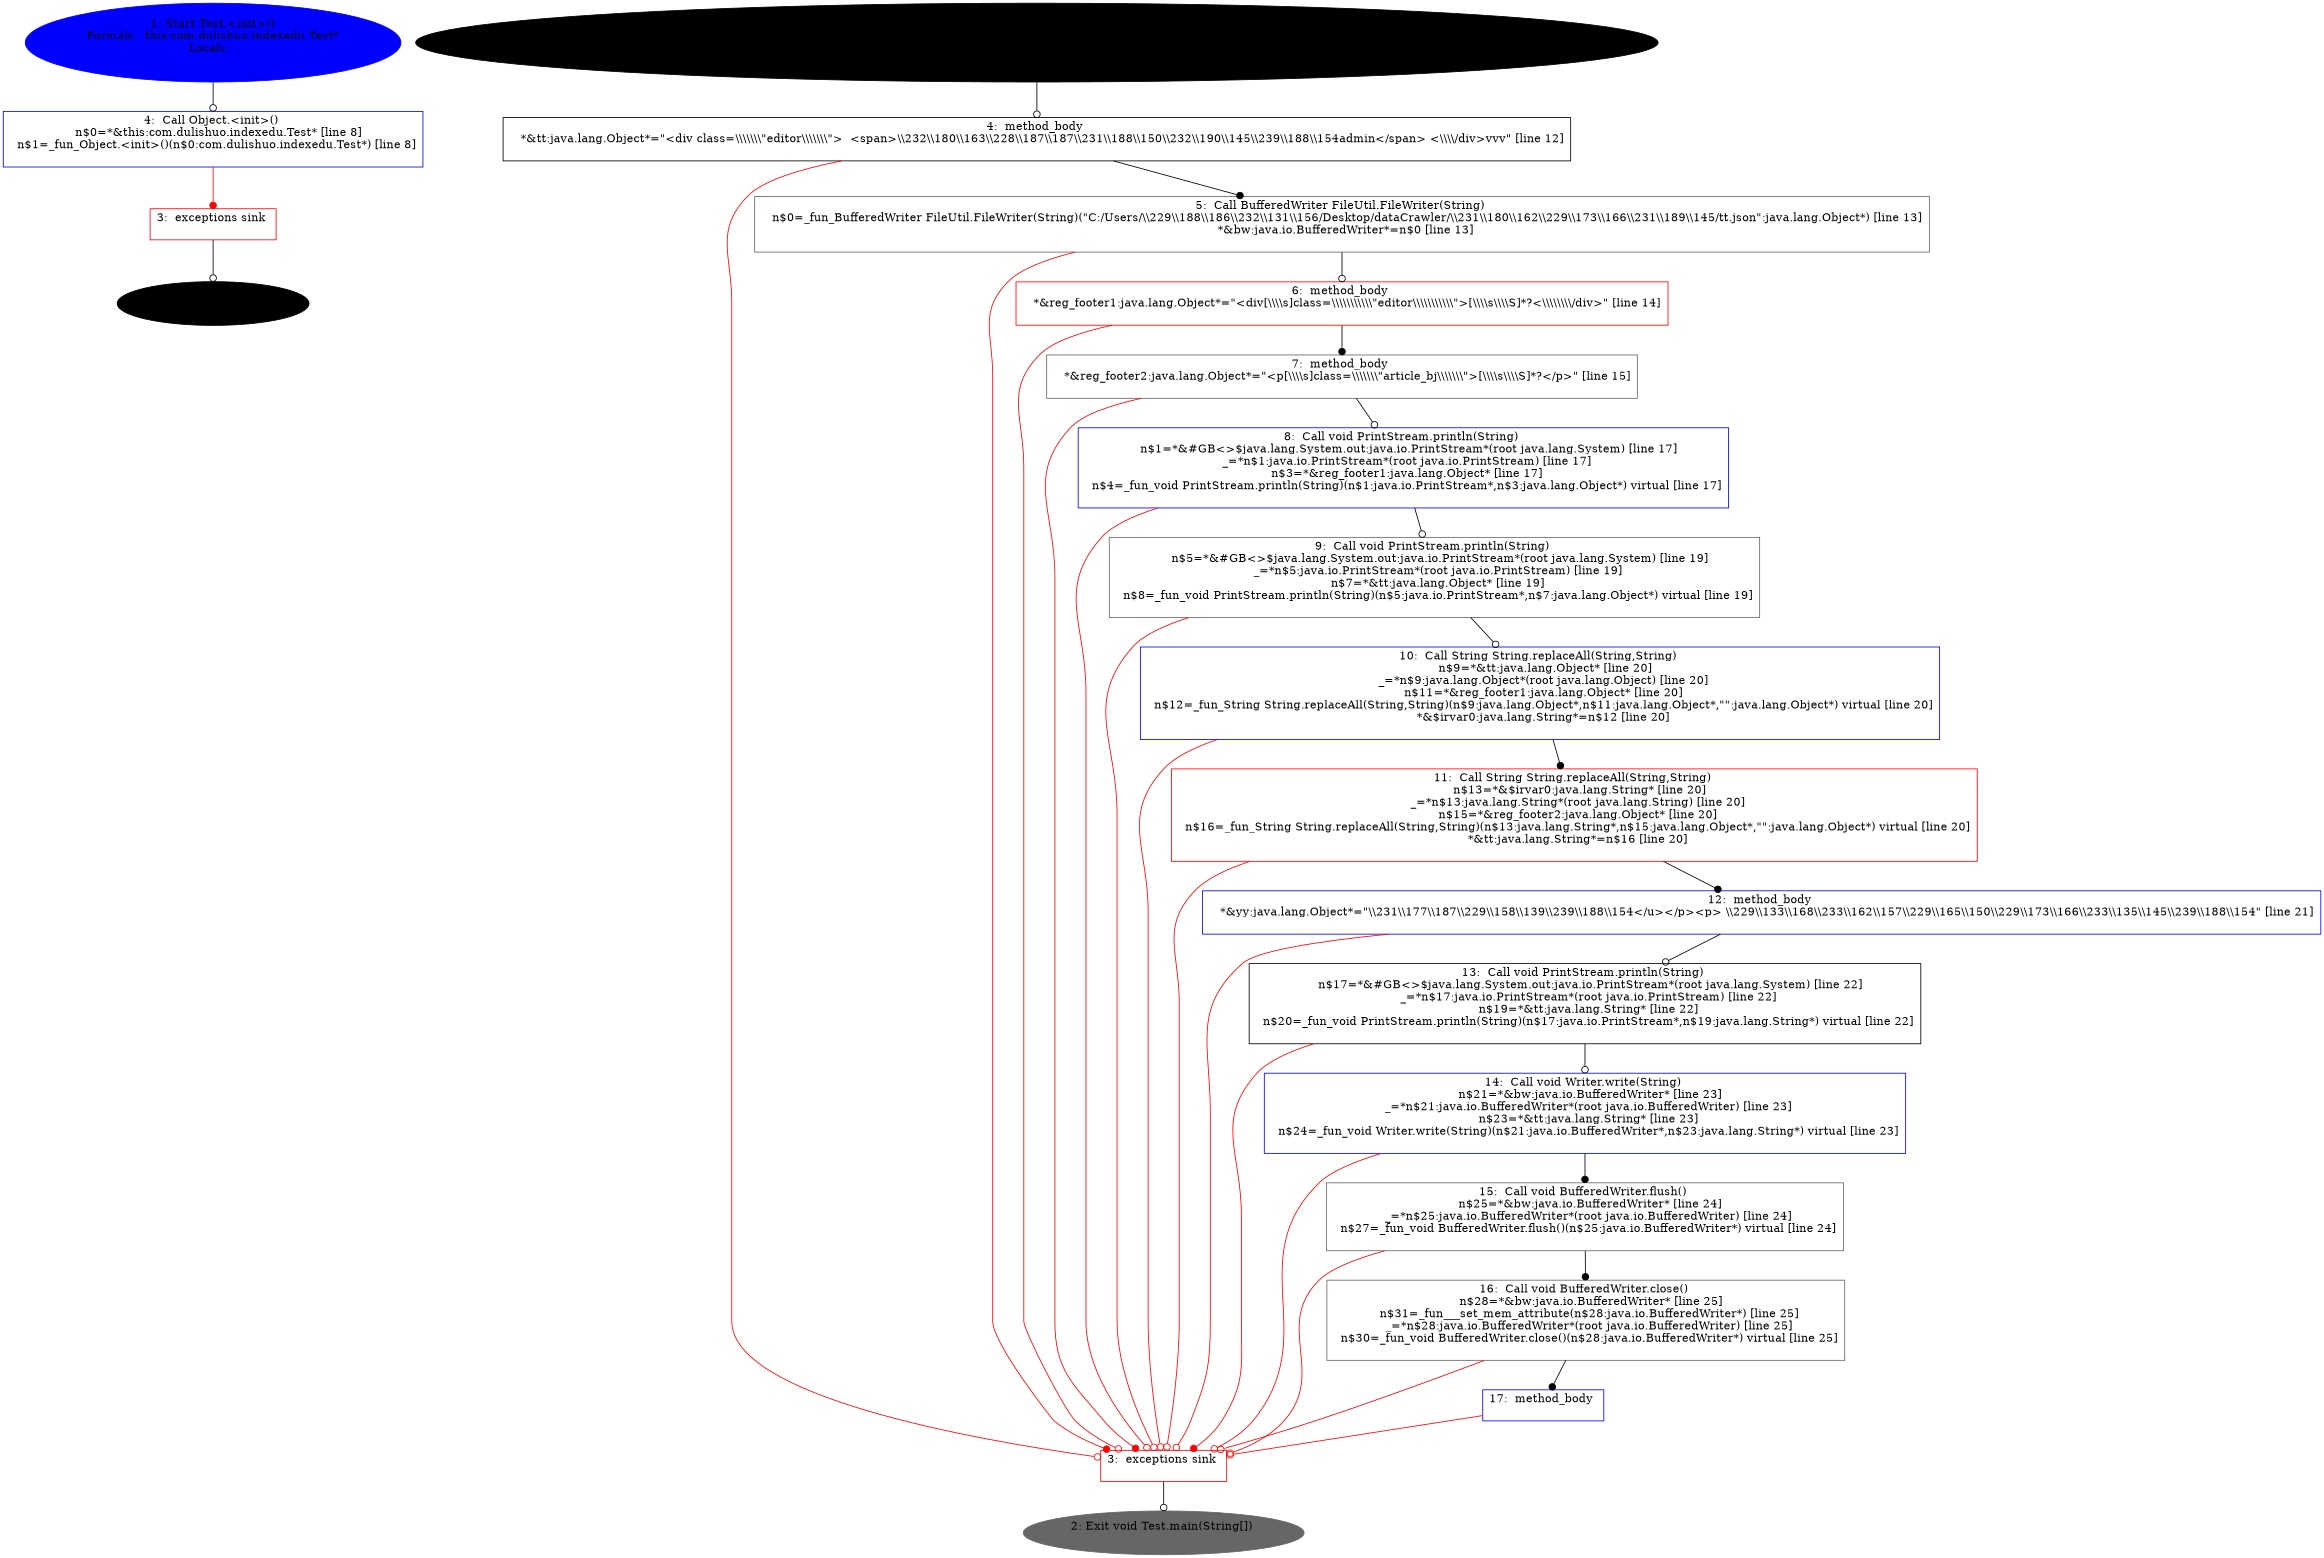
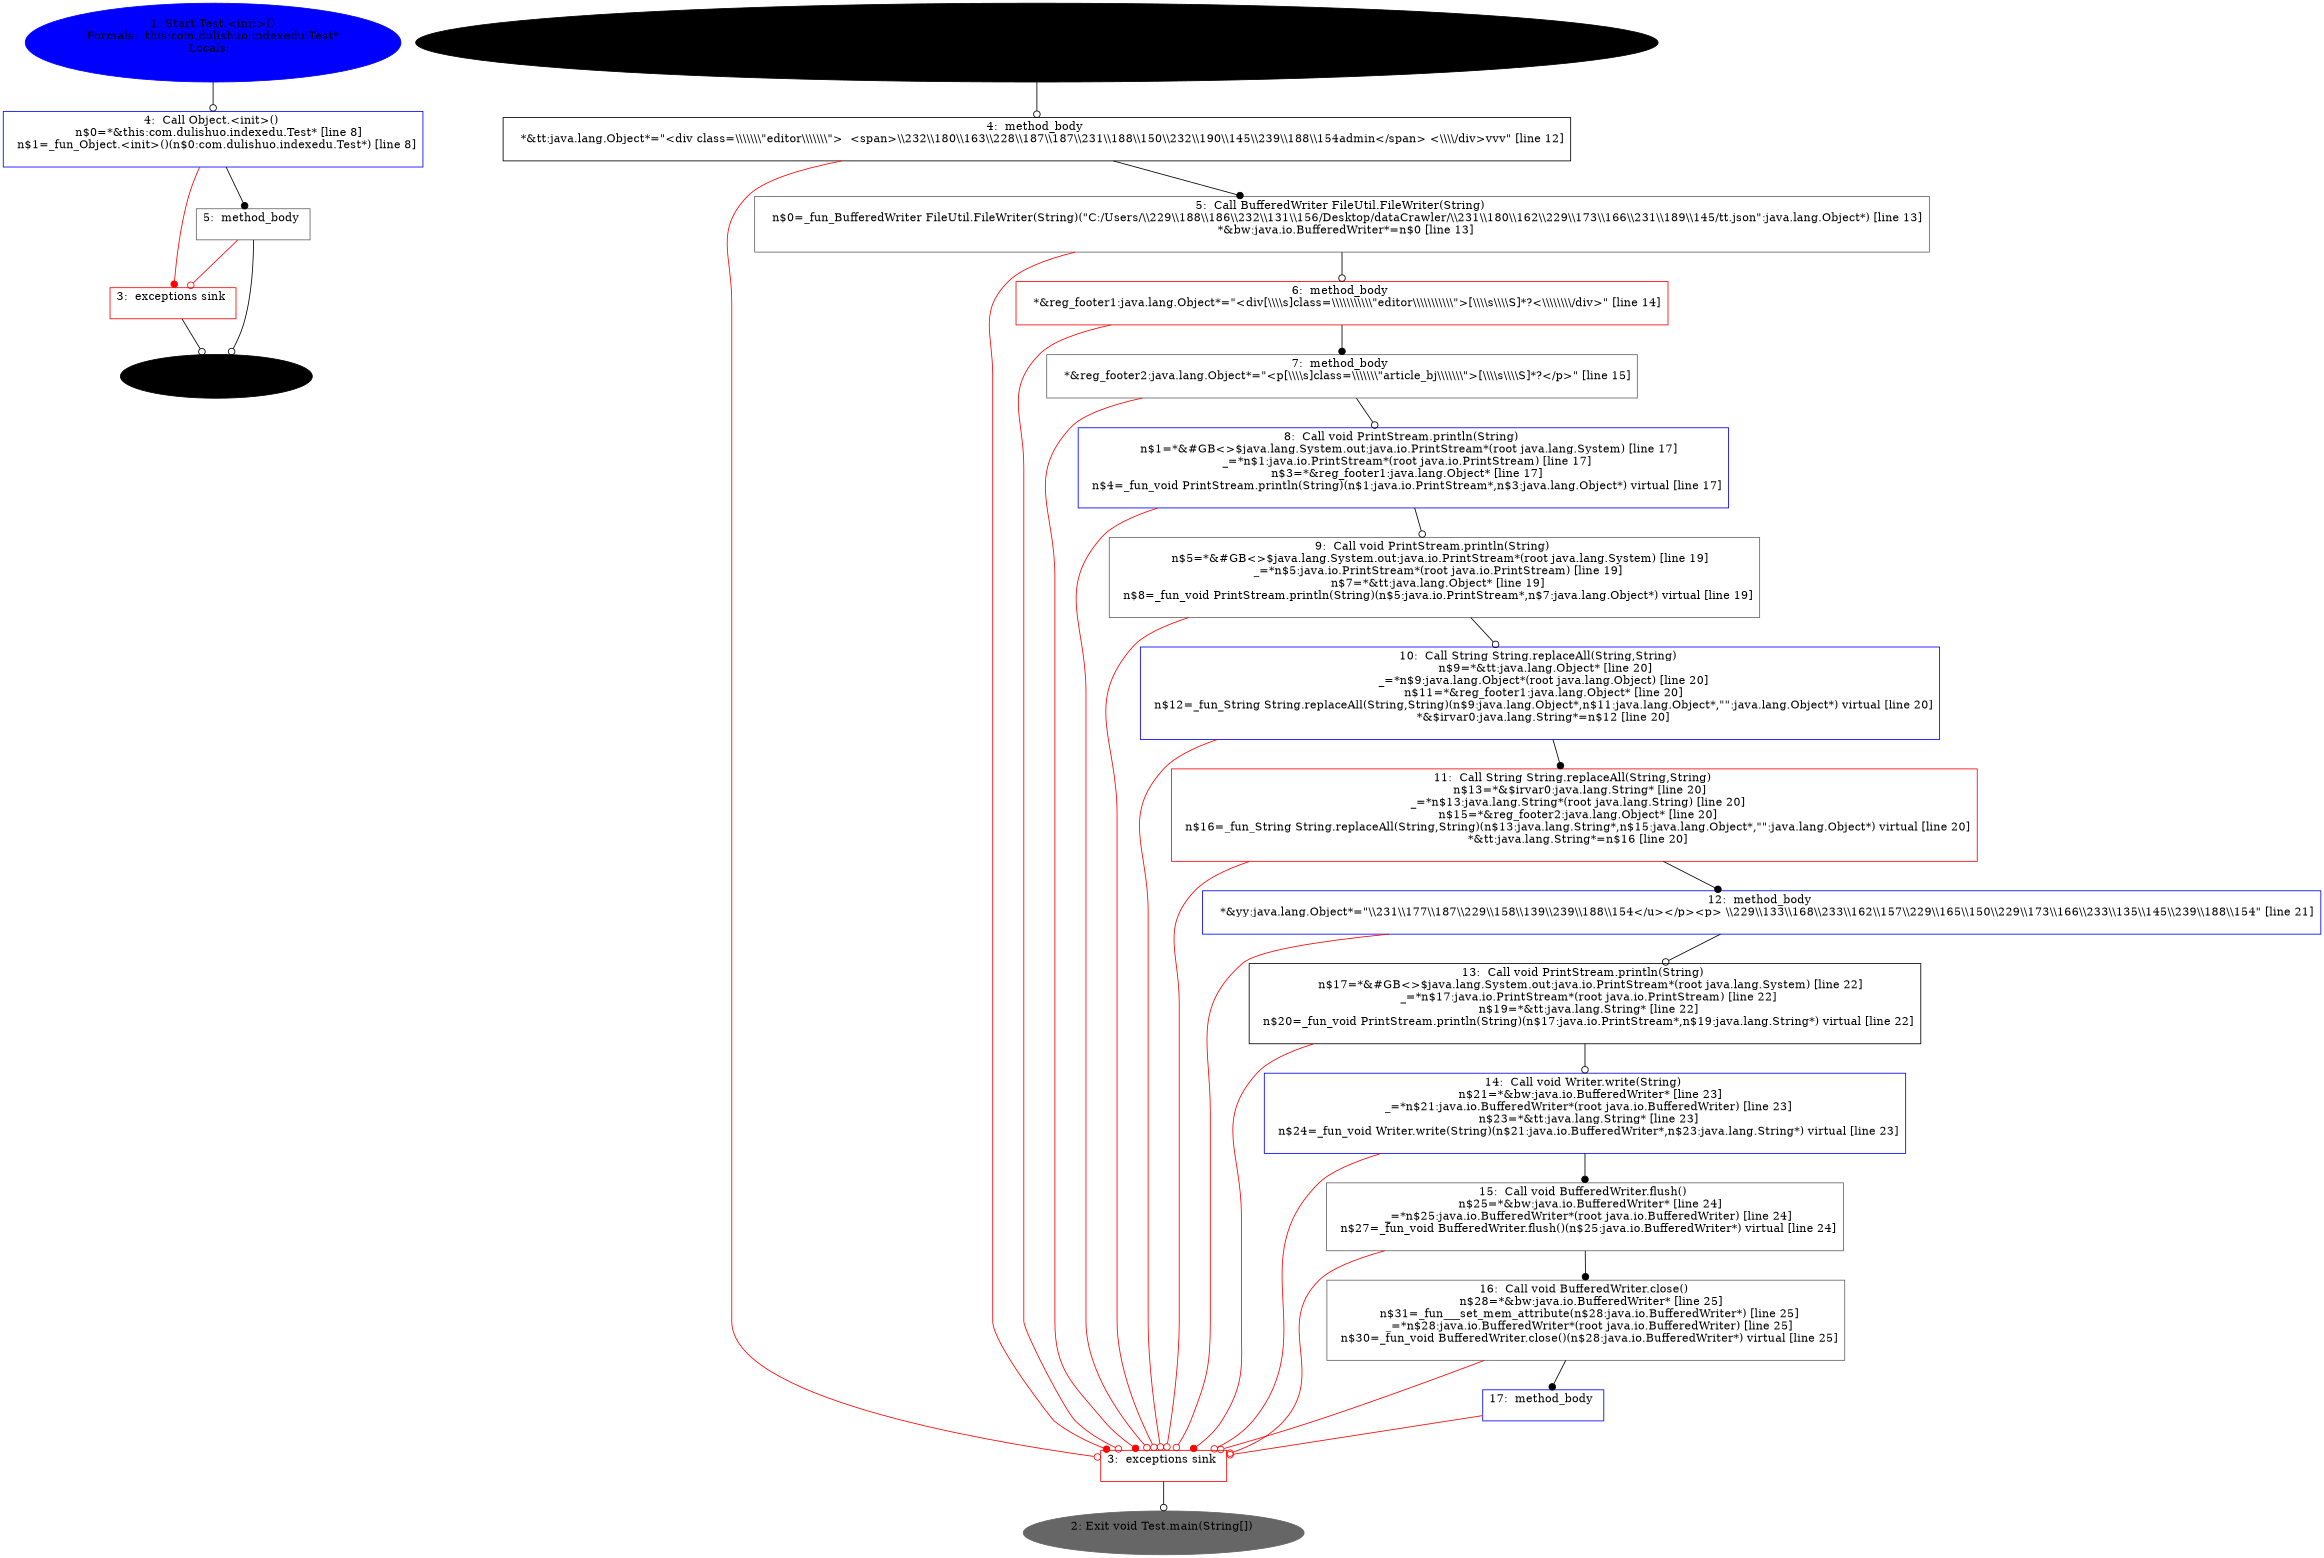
node "5:  method_body": added
